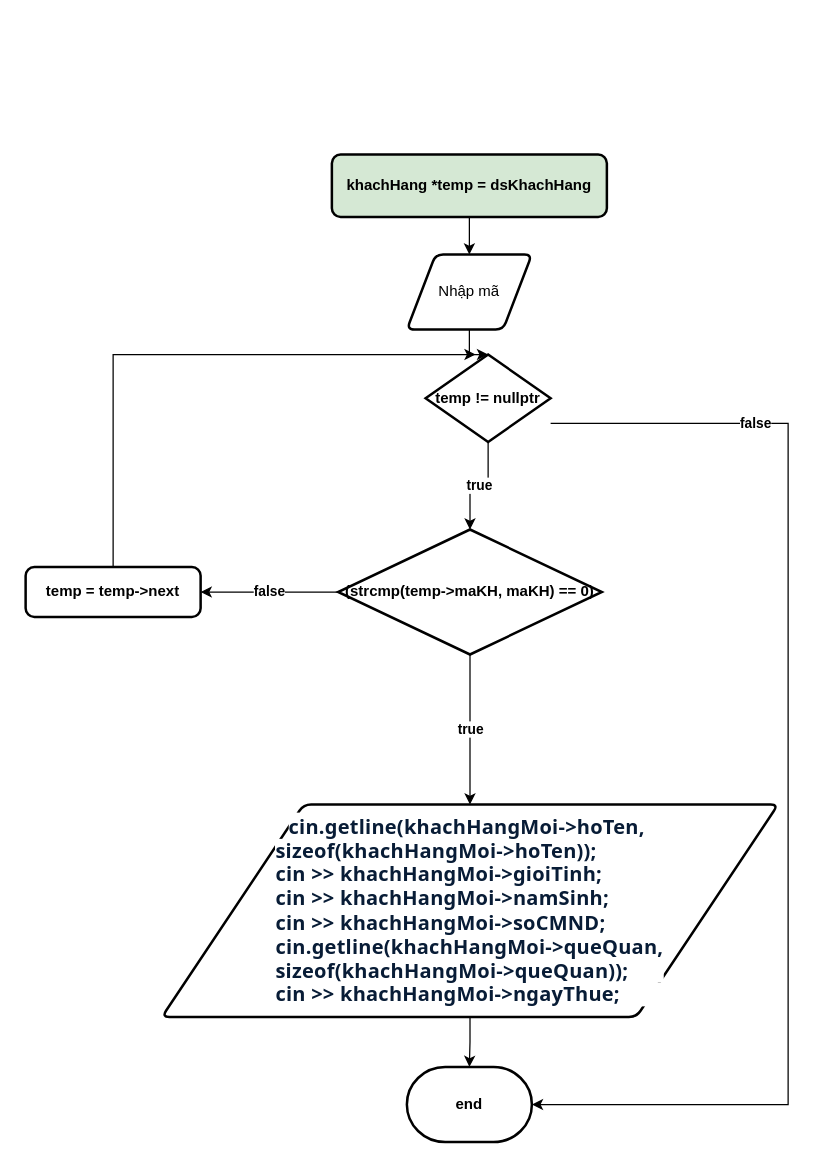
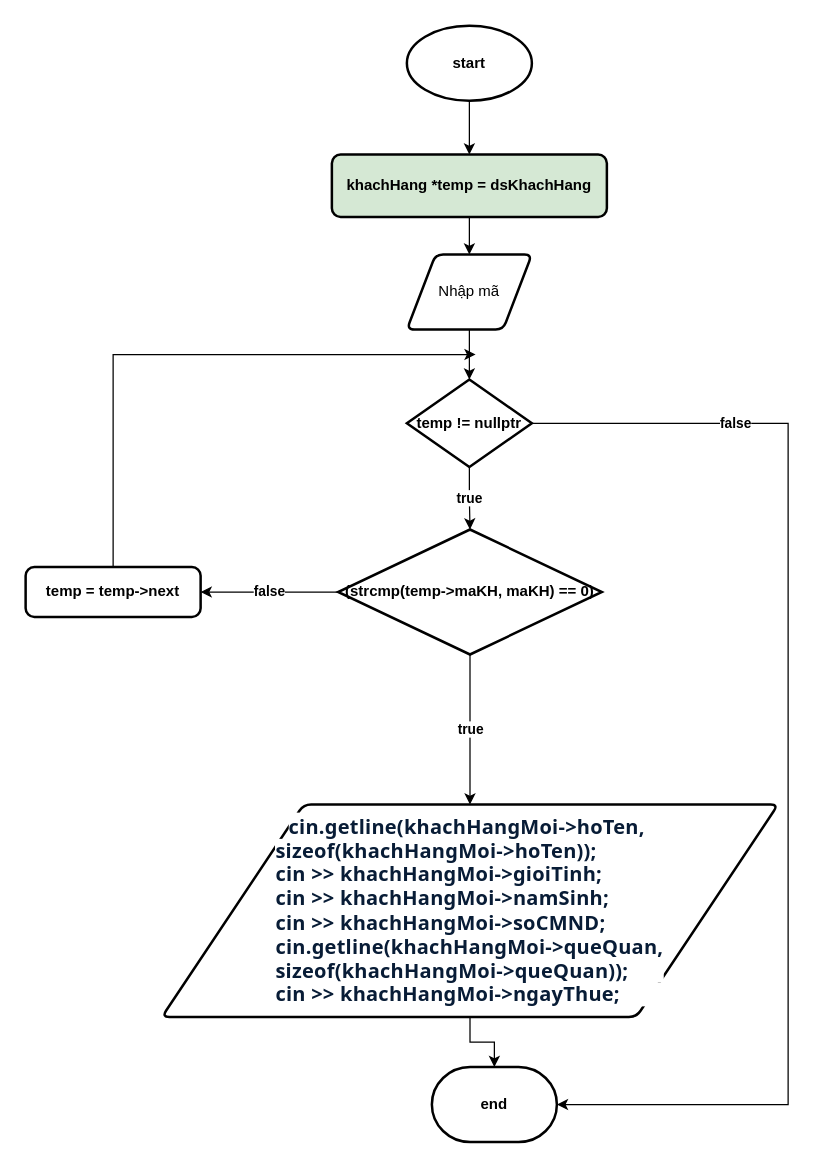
node "start": added
edge "start" -> "khachHang *temp = dsKhachHang": added
node "temp != nullptr": moved (488, 398) -> (469, 423)
node "end": moved (469, 1104) -> (494, 1104)
